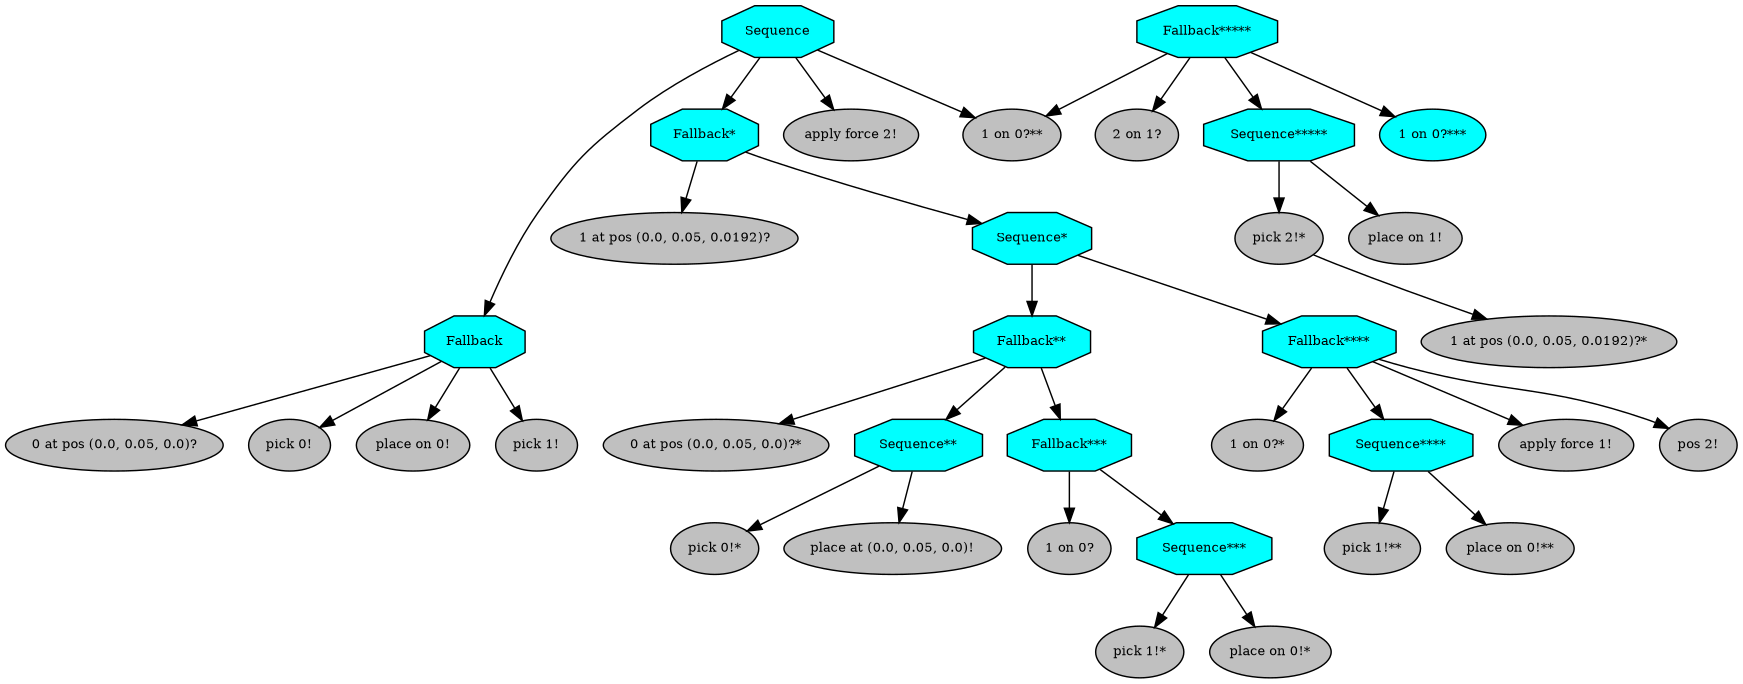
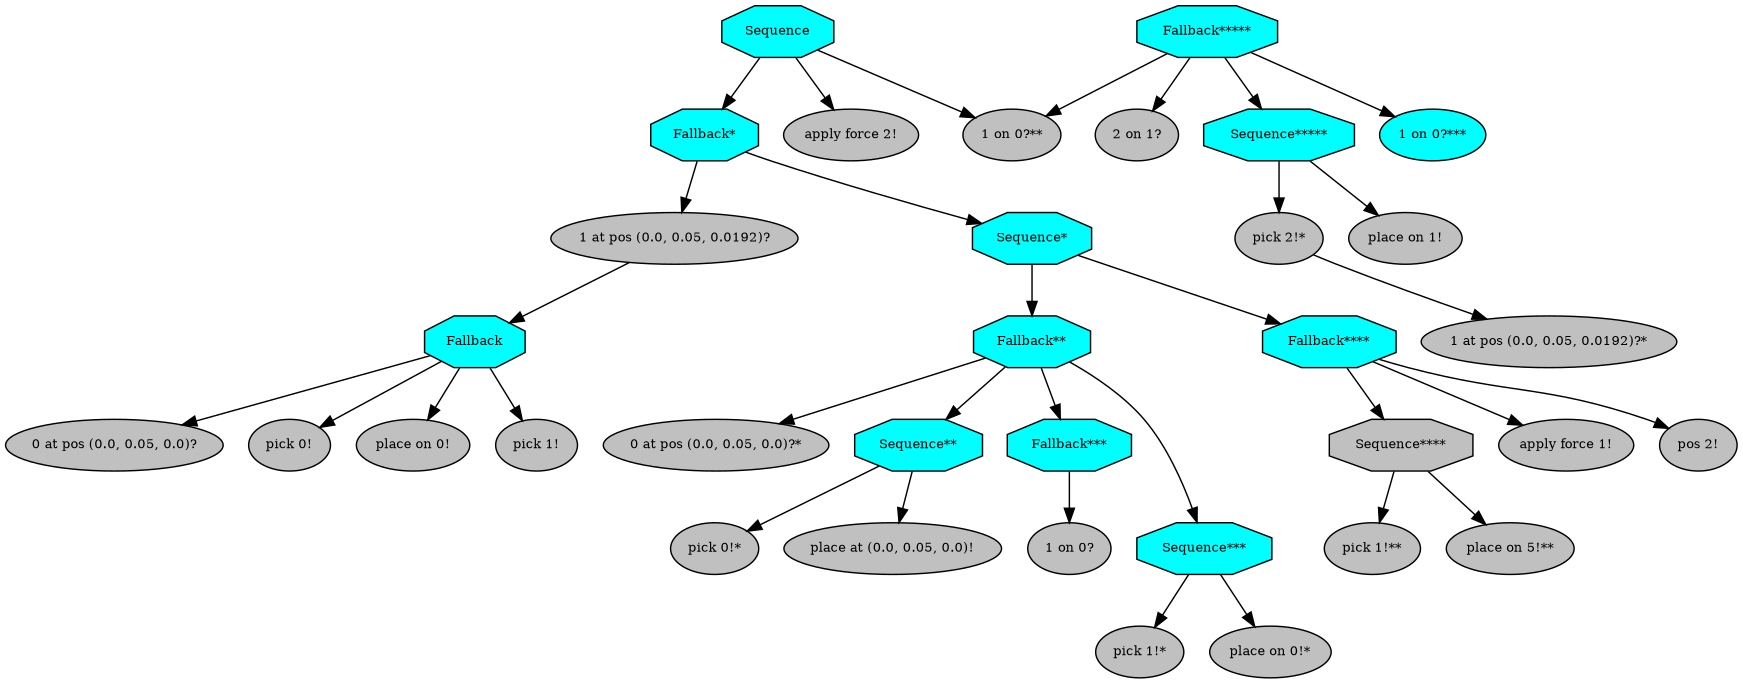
edge "Sequence" -> "Fallback": now "1 at pos (0.0, 0.05, 0.0192)?" -> "Fallback"
node "1 on 0?*": removed
node "Sequence****": fillcolor cyan -> gray
edge "Fallback***" -> "Sequence***": now "Fallback**" -> "Sequence***"
node "place on 0!**": label "place on 0!**" -> "place on 5!**"
